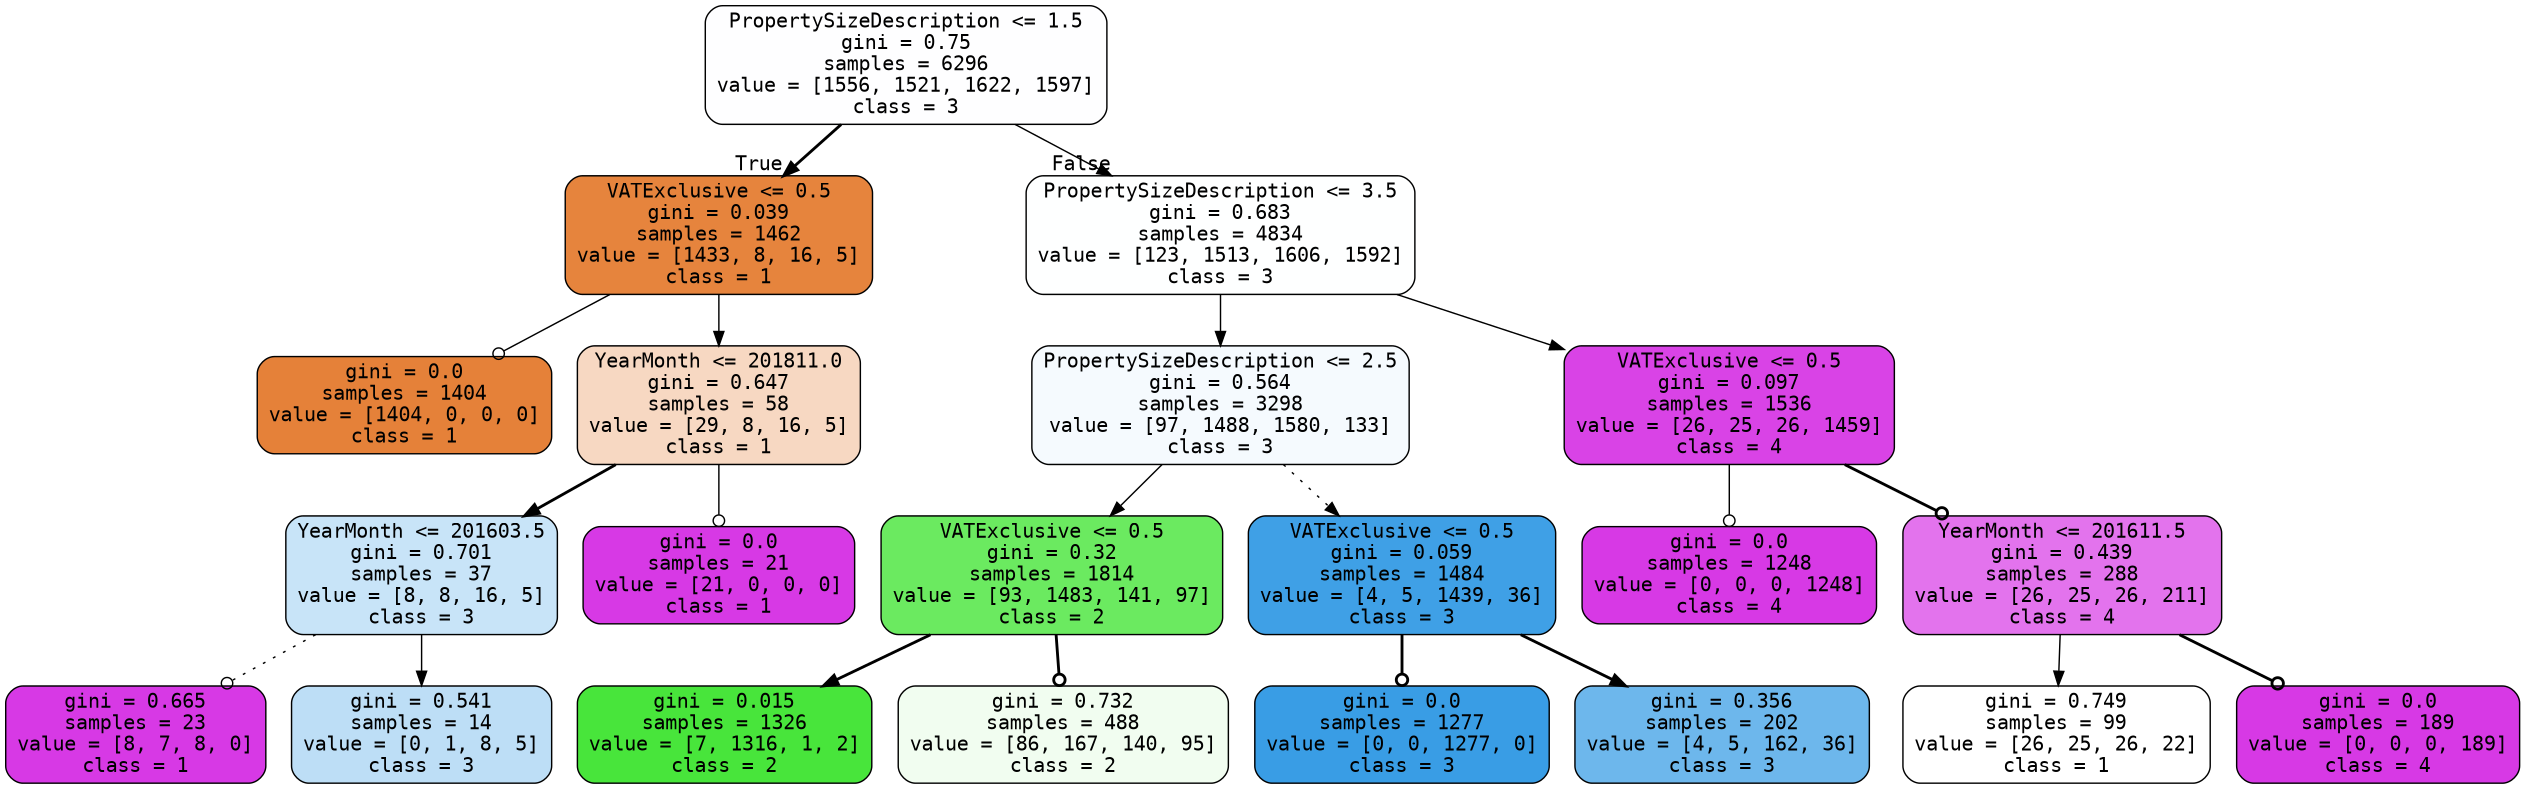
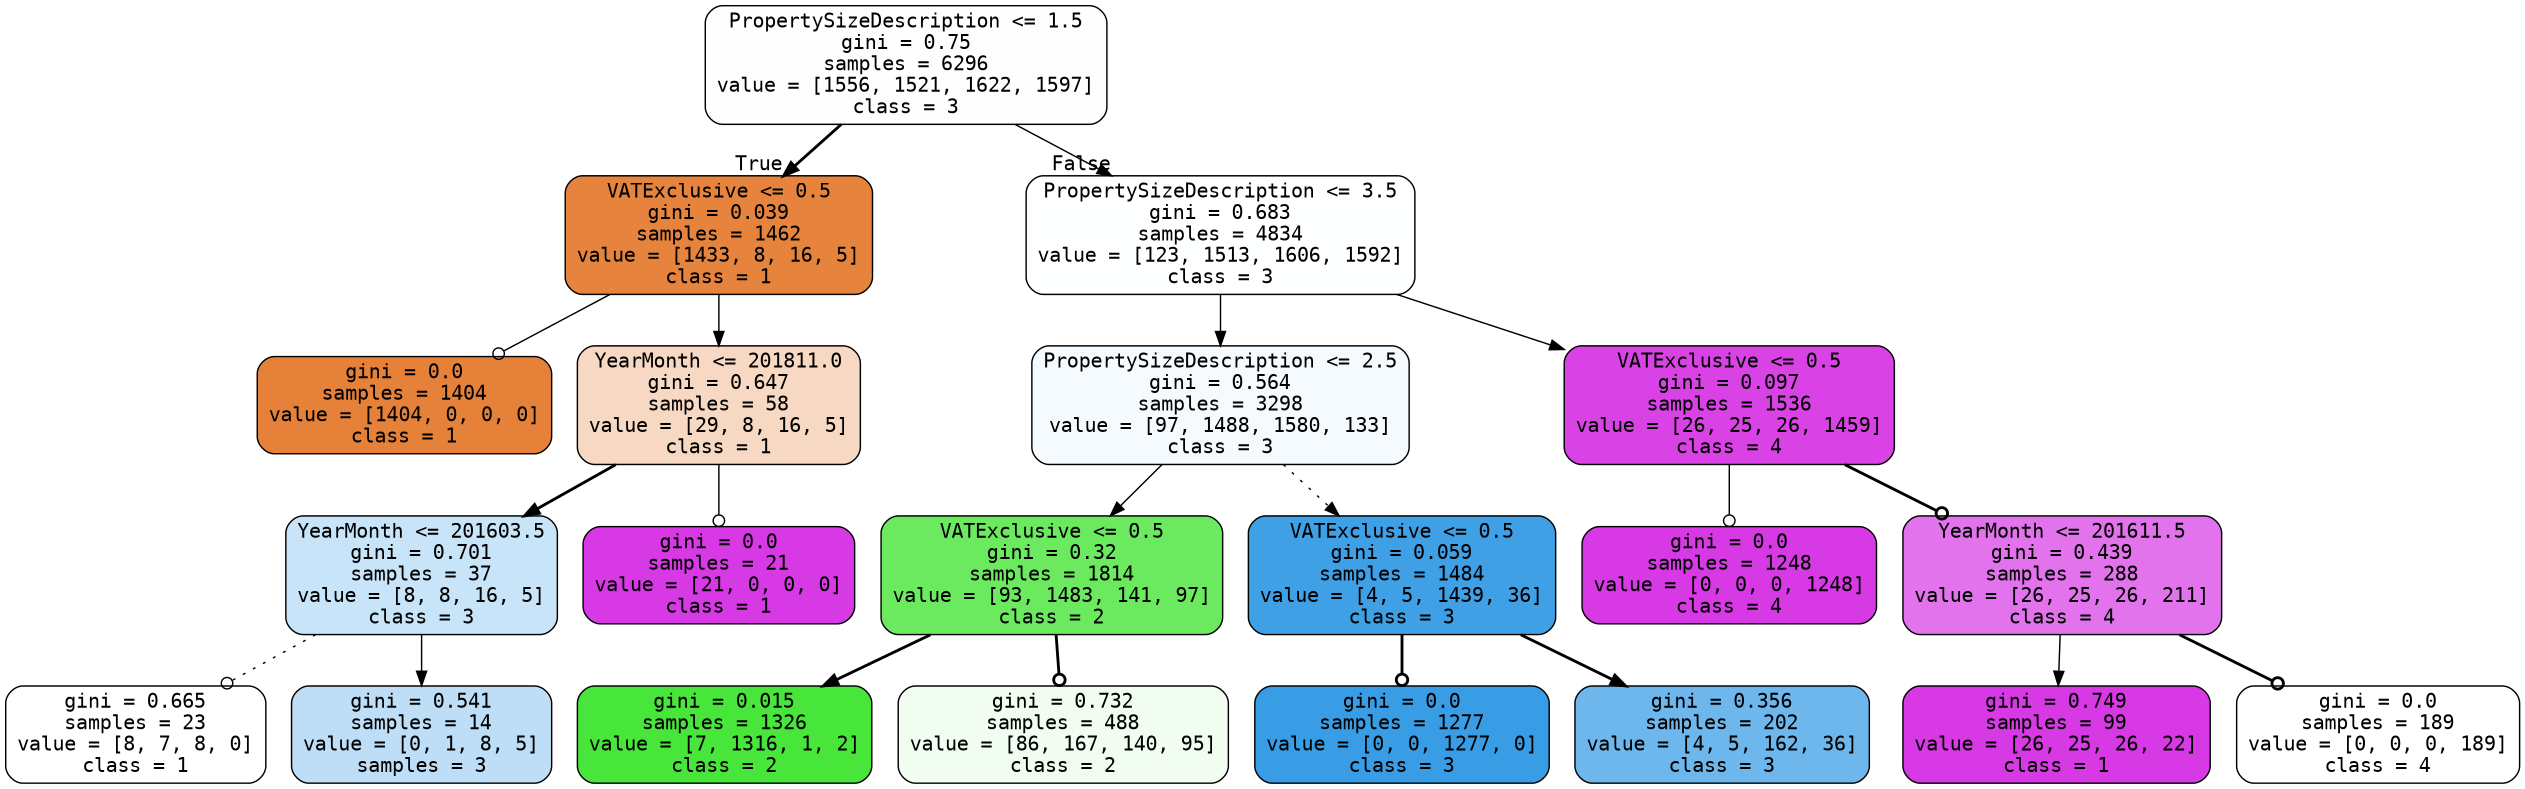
node "gini = 0.665 samples = 23 value = [8, 7, 8, 0] class = 1": fillcolor #d739e5 -> #ffffff
node "gini = 0.541 samples = 14 value = [0, 1, 8, 5] class = 3": label "gini = 0.541 samples = 14 value = [0, 1, 8, 5] class = 3" -> "gini = 0.541 samples = 14 value = [0, 1, 8, 5] samples = 3"
node "gini = 0.749 samples = 99 value = [26, 25, 26, 22] class = 1": fillcolor #ffffff -> #d739e5
node "gini = 0.0 samples = 189 value = [0, 0, 0, 189] class = 4": fillcolor #d739e5 -> #ffffff
